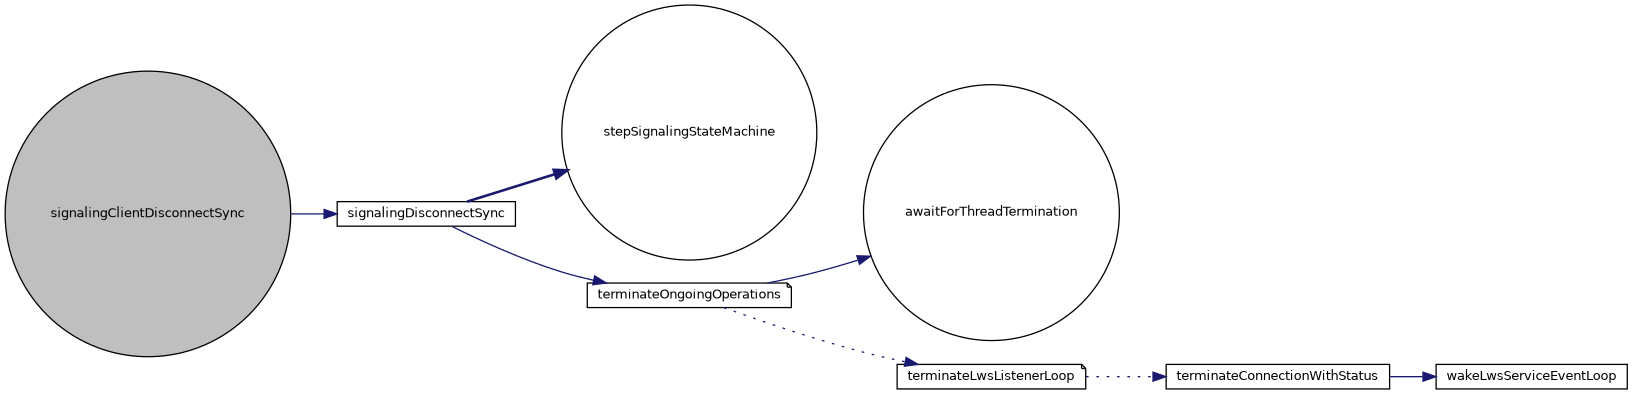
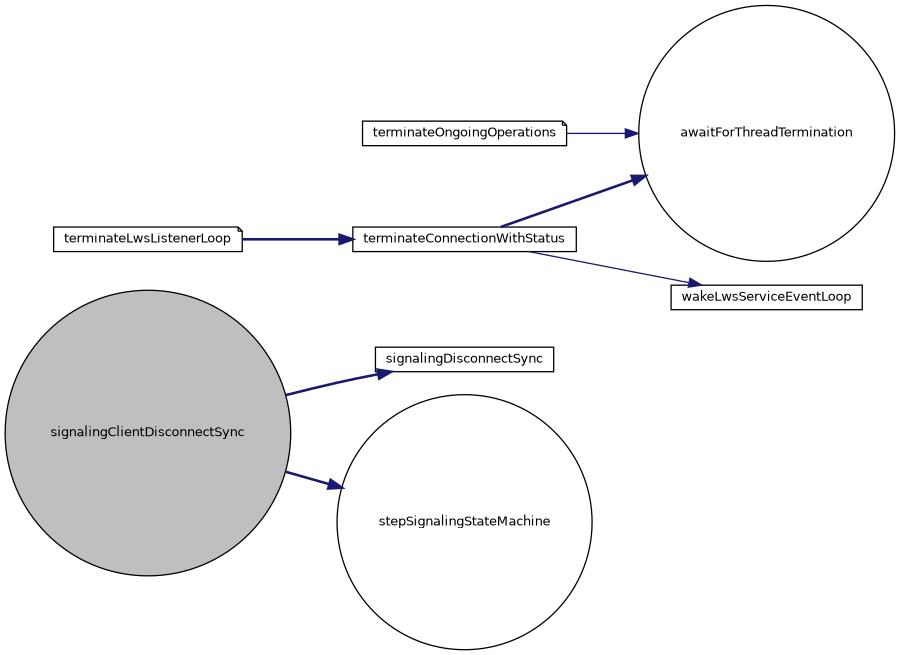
edge "signalingDisconnectSync" -> "stepSignalingStateMachine": now "signalingClientDisconnectSync" -> "stepSignalingStateMachine"
edge "terminateConnectionWithStatus" -> "awaitForThreadTermination": added
edge "signalingClientDisconnectSync" -> "signalingDisconnectSync": style solid -> bold
edge "signalingDisconnectSync" -> "terminateOngoingOperations": removed
edge "terminateOngoingOperations" -> "terminateLwsListenerLoop": removed
edge "terminateLwsListenerLoop" -> "terminateConnectionWithStatus": style dotted -> bold
